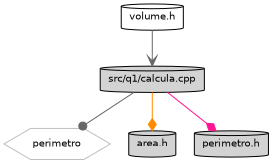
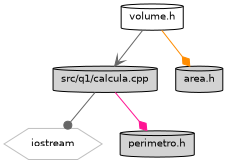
edge "src/q1/calcula.cpp" -> "area.h": now "volume.h" -> "area.h"
node "perimetro": label "perimetro" -> "iostream"
